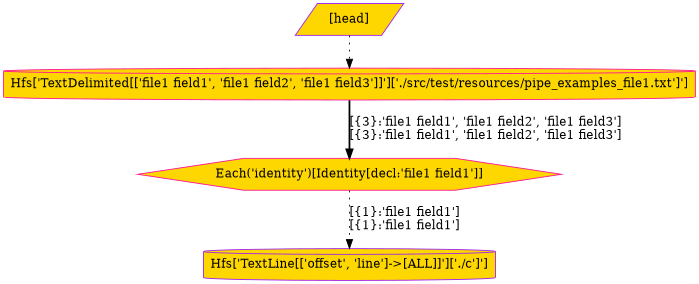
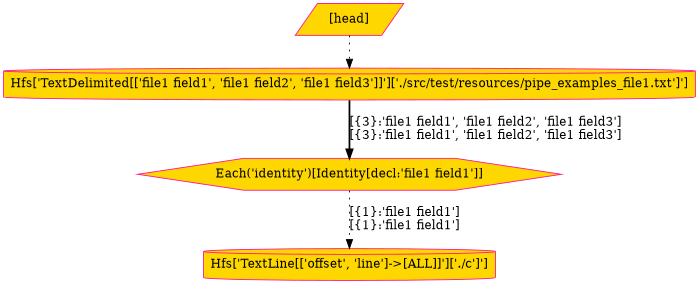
node "[head]": color purple -> deeppink
node "Hfs['TextLine[['offset', 'line']->[ALL]]']['./c']']": color purple -> deeppink
